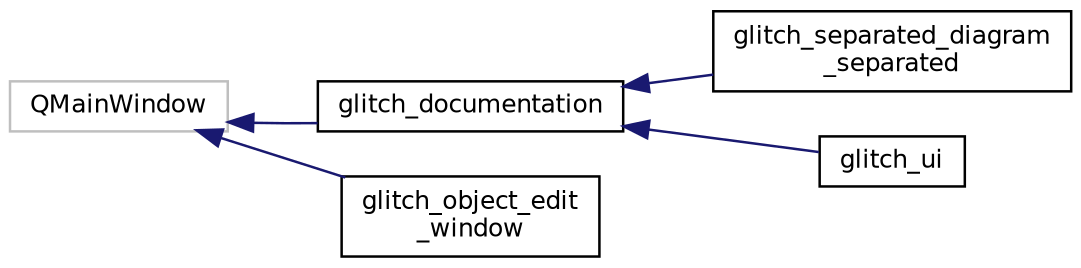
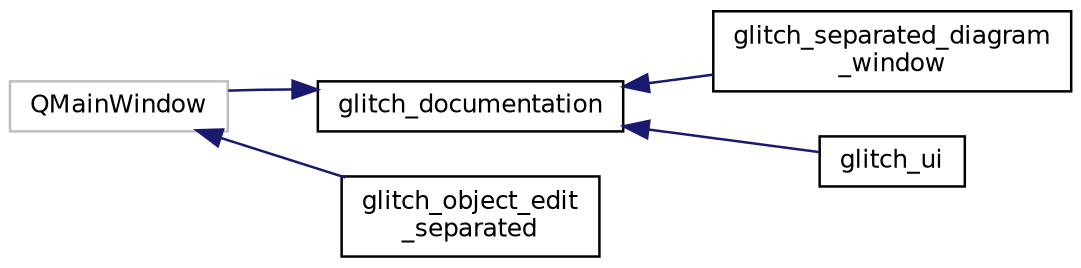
node "glitch_separated_diagram _separated": label "glitch_separated_diagram _separated" -> "glitch_separated_diagram _window"
edge "glitch_documentation" -> "QMainWindow": reversed
node "glitch_object_edit _window": label "glitch_object_edit _window" -> "glitch_object_edit _separated"
